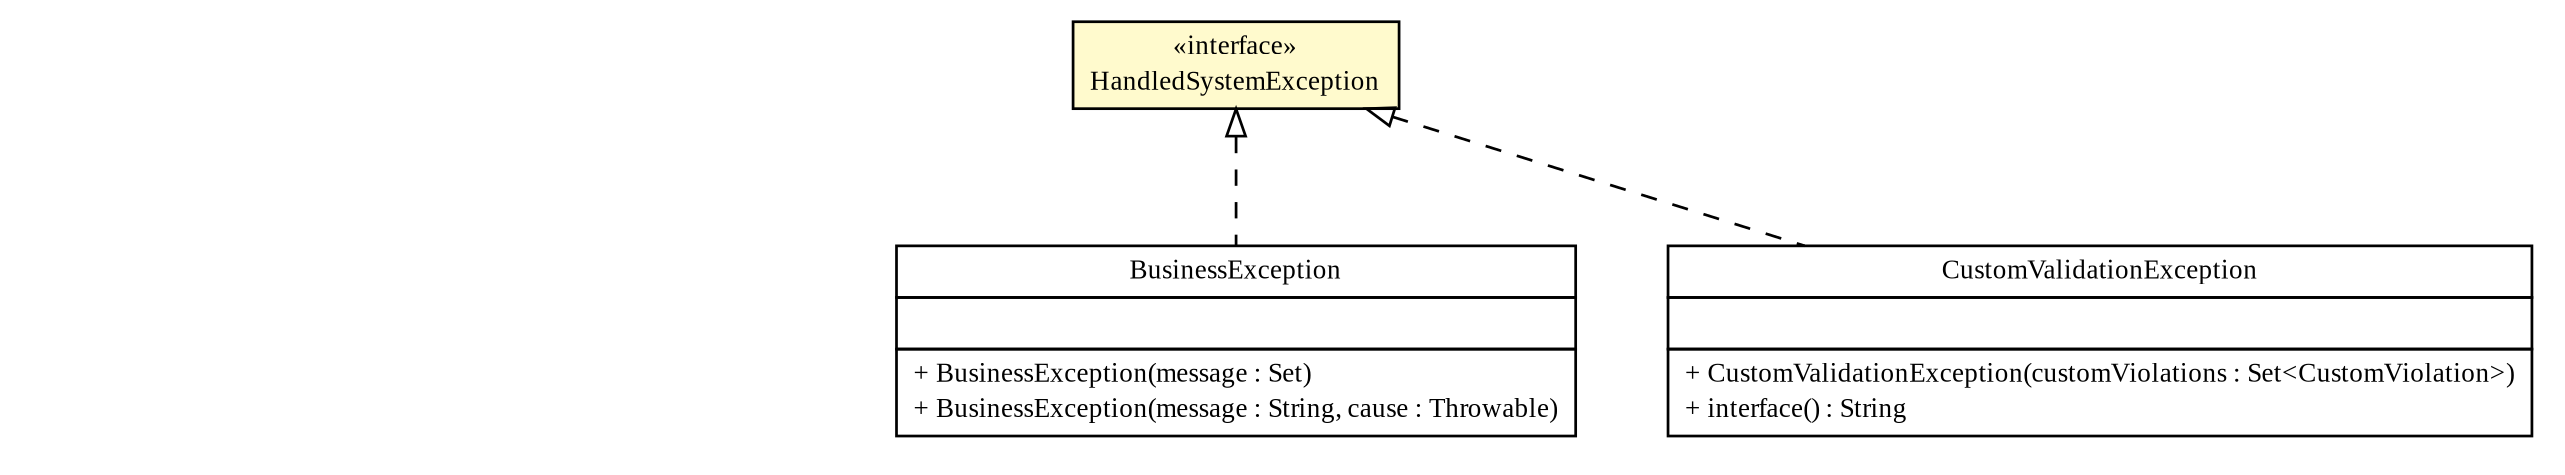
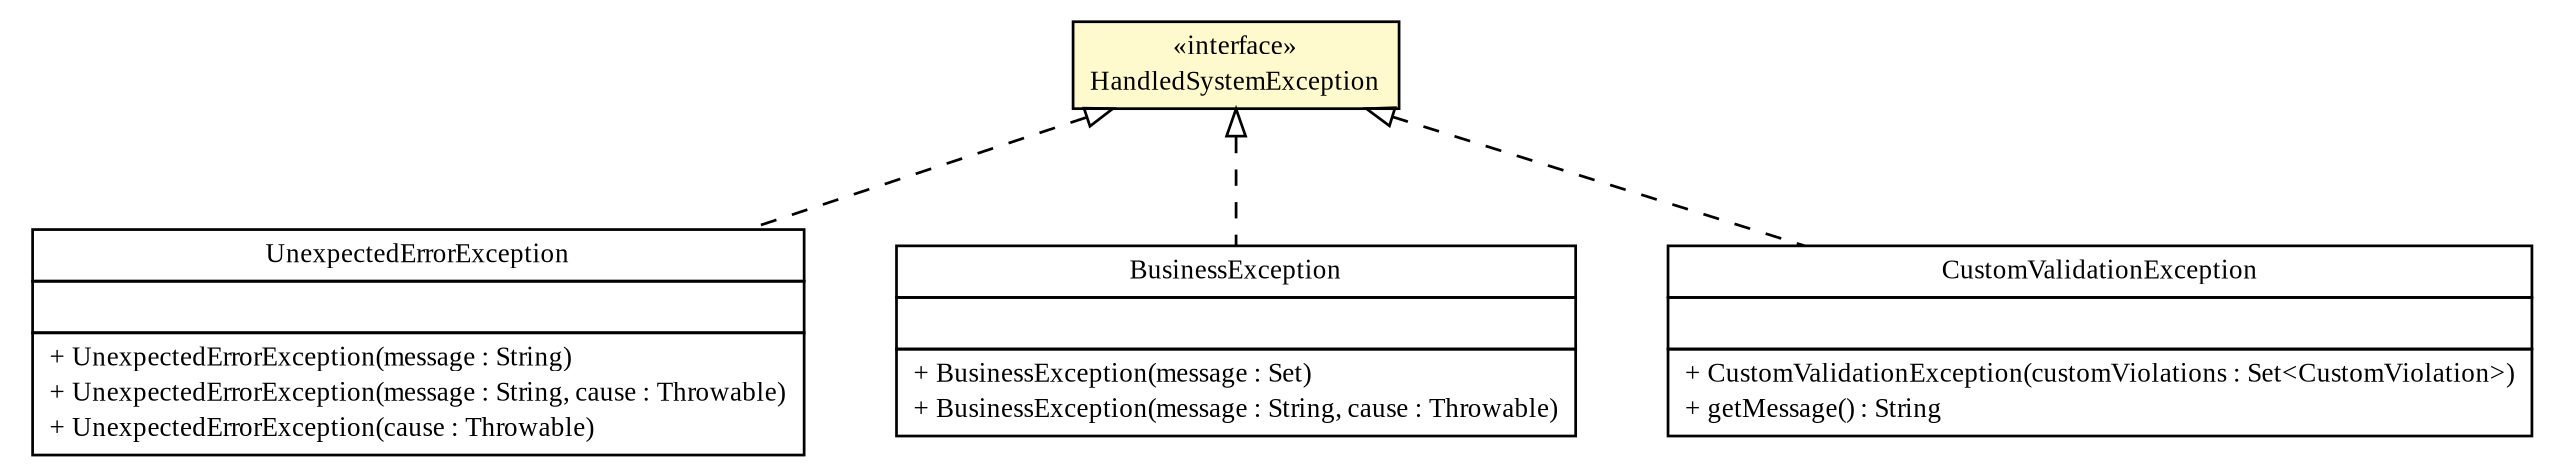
node "UnexpectedErrorException": added
node "CustomValidationException": text "+ interface() : String" -> "+ getMessage() : String"
